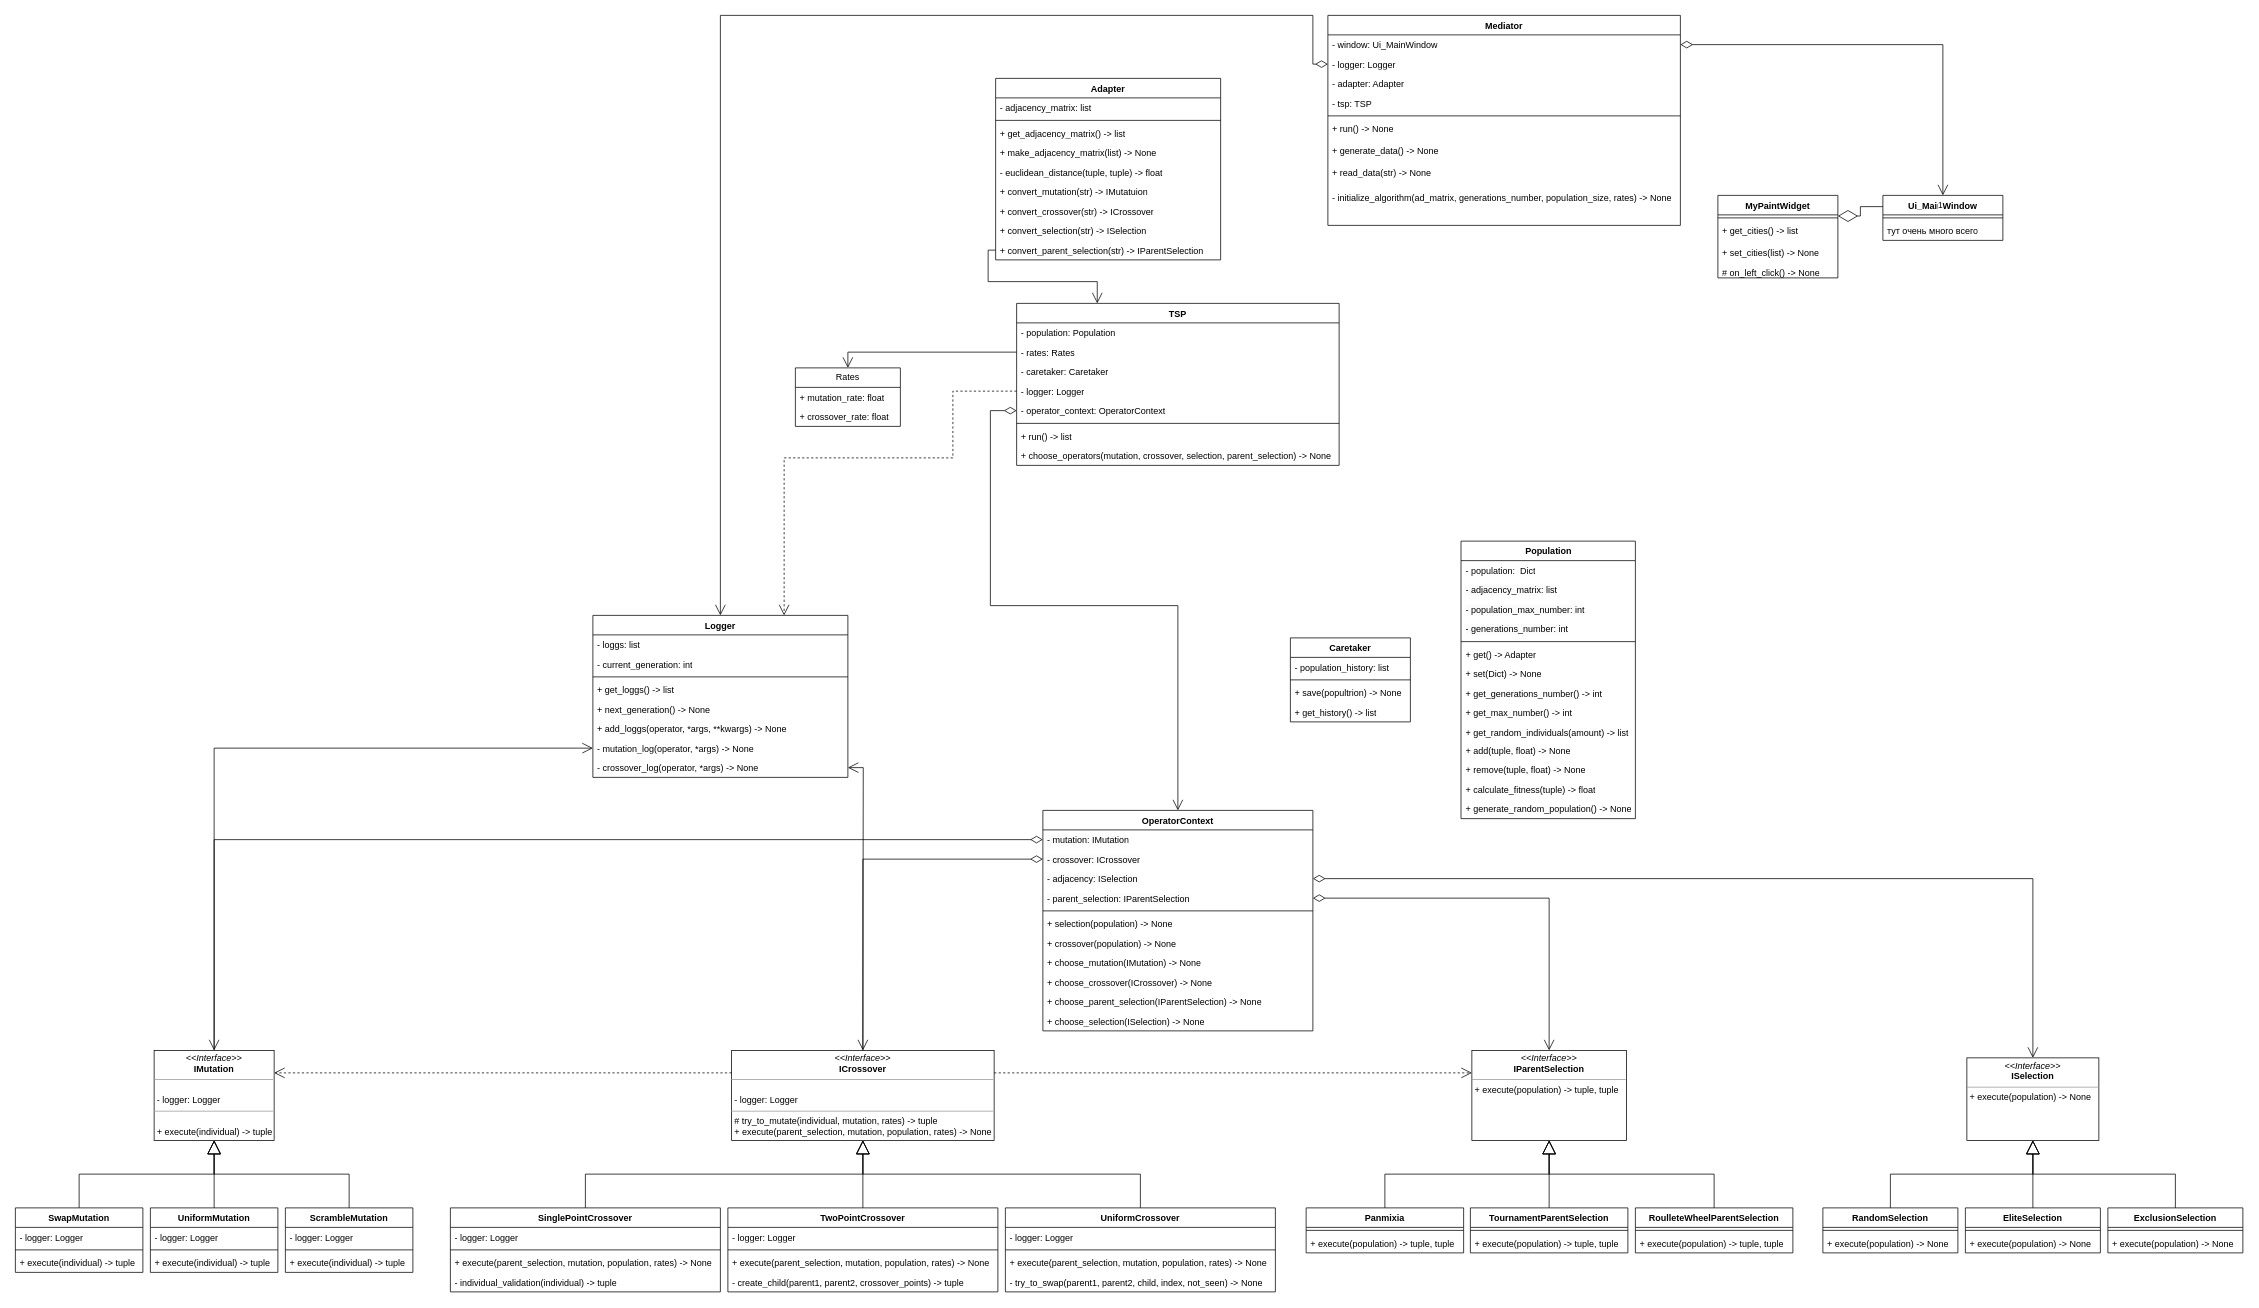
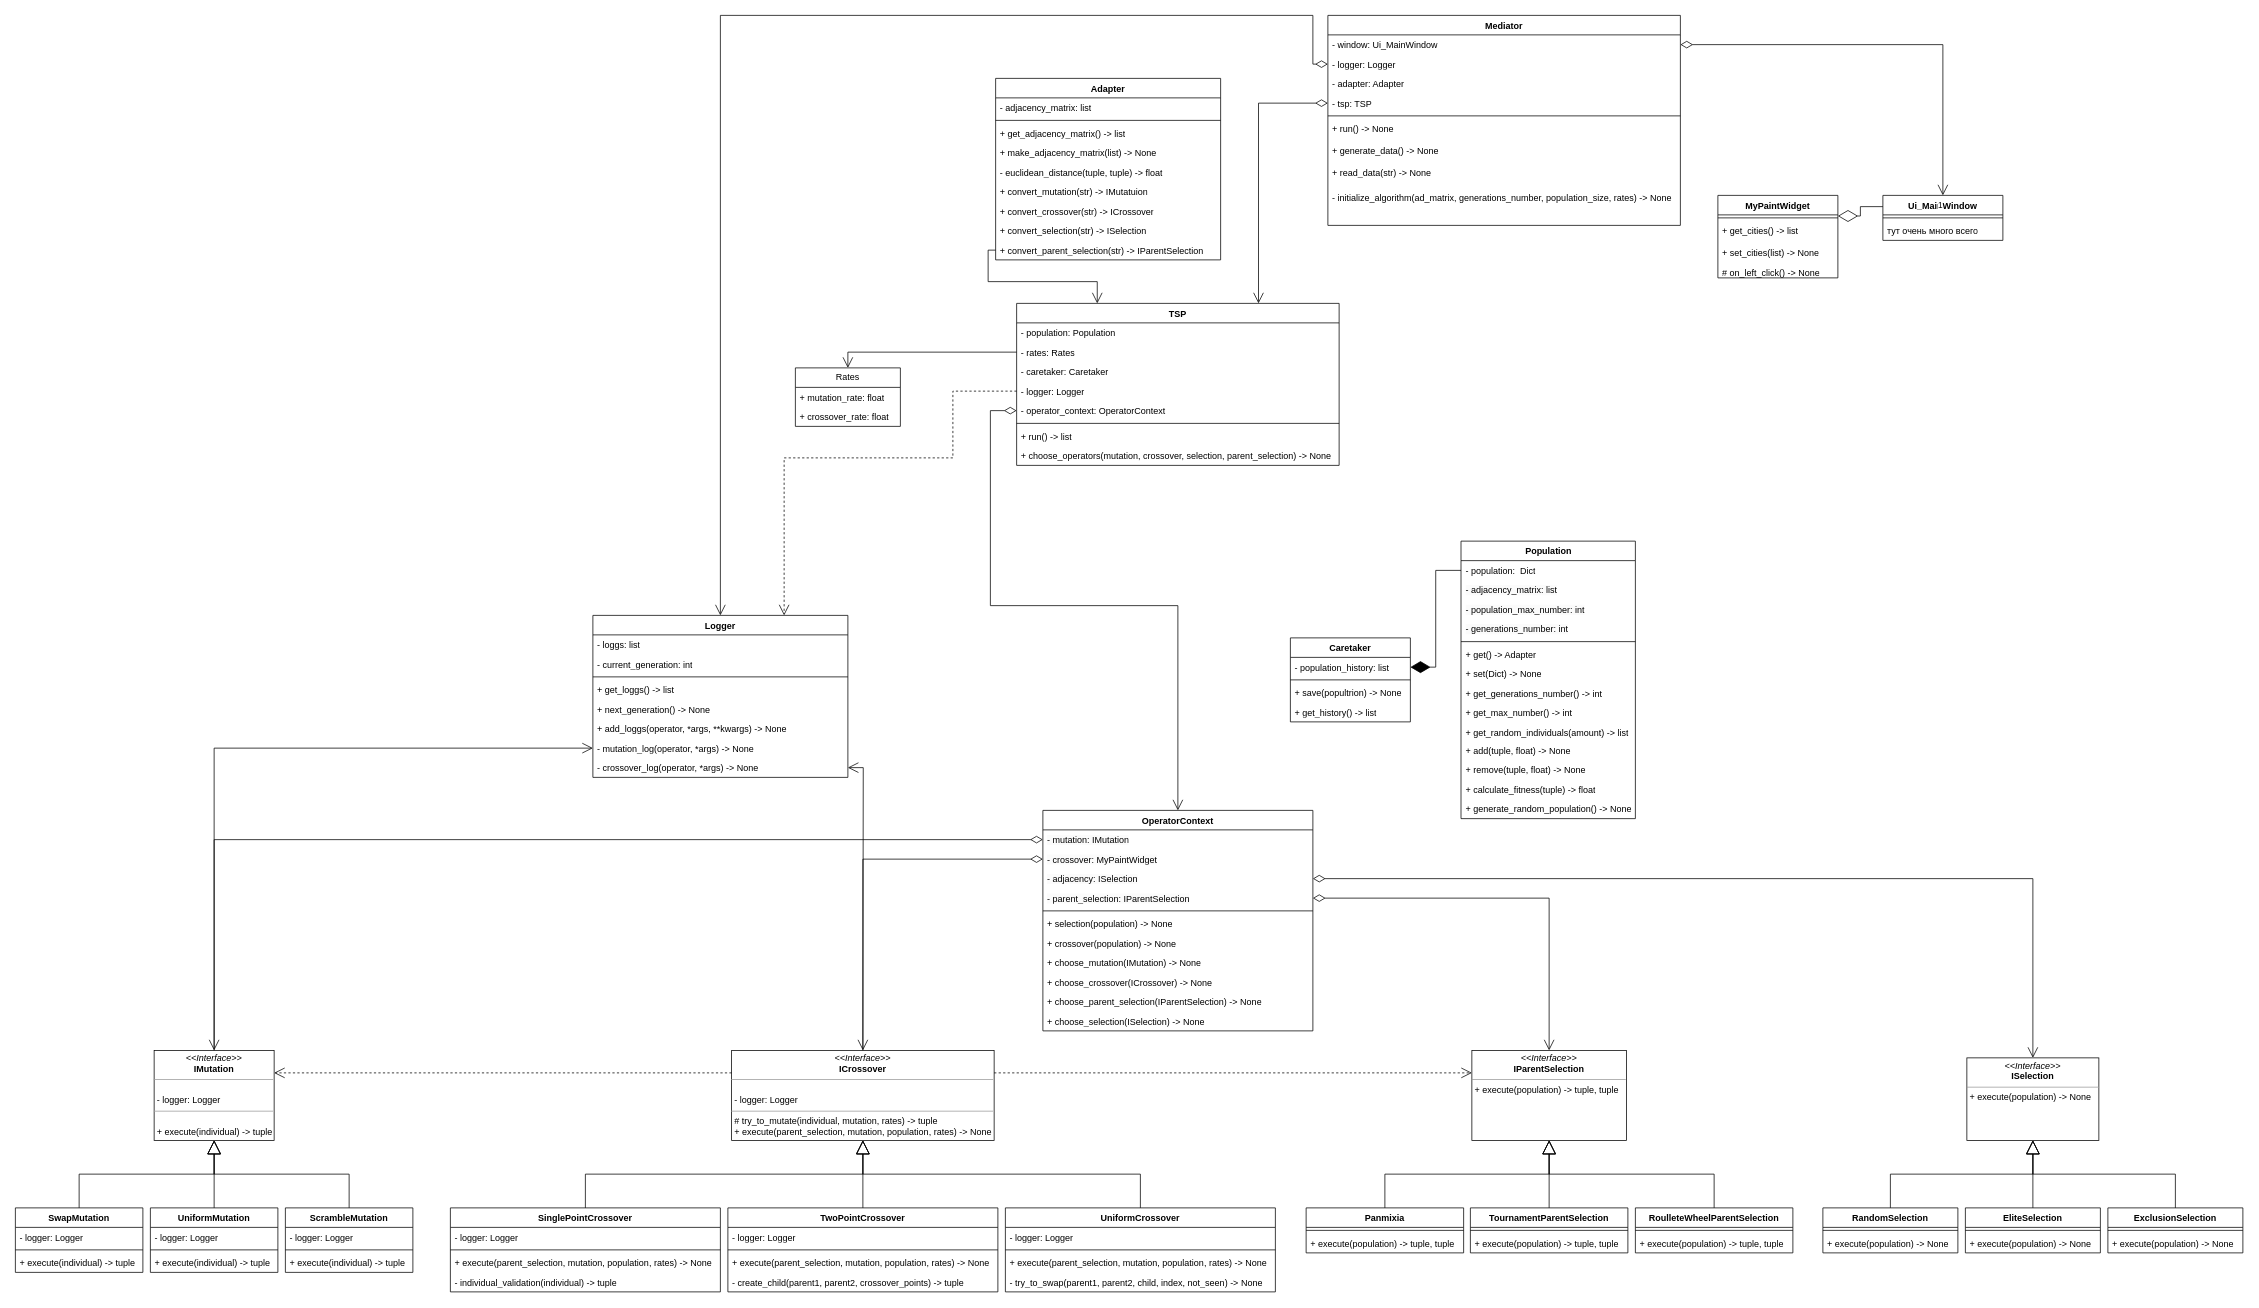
edge "- tsp: TSP" -- "TSP": added
edge "- population: Dict" -> "- population_history: list": added
node "- crossover: ICrossover": label "- crossover: ICrossover" -> "- crossover: MyPaintWidget"
